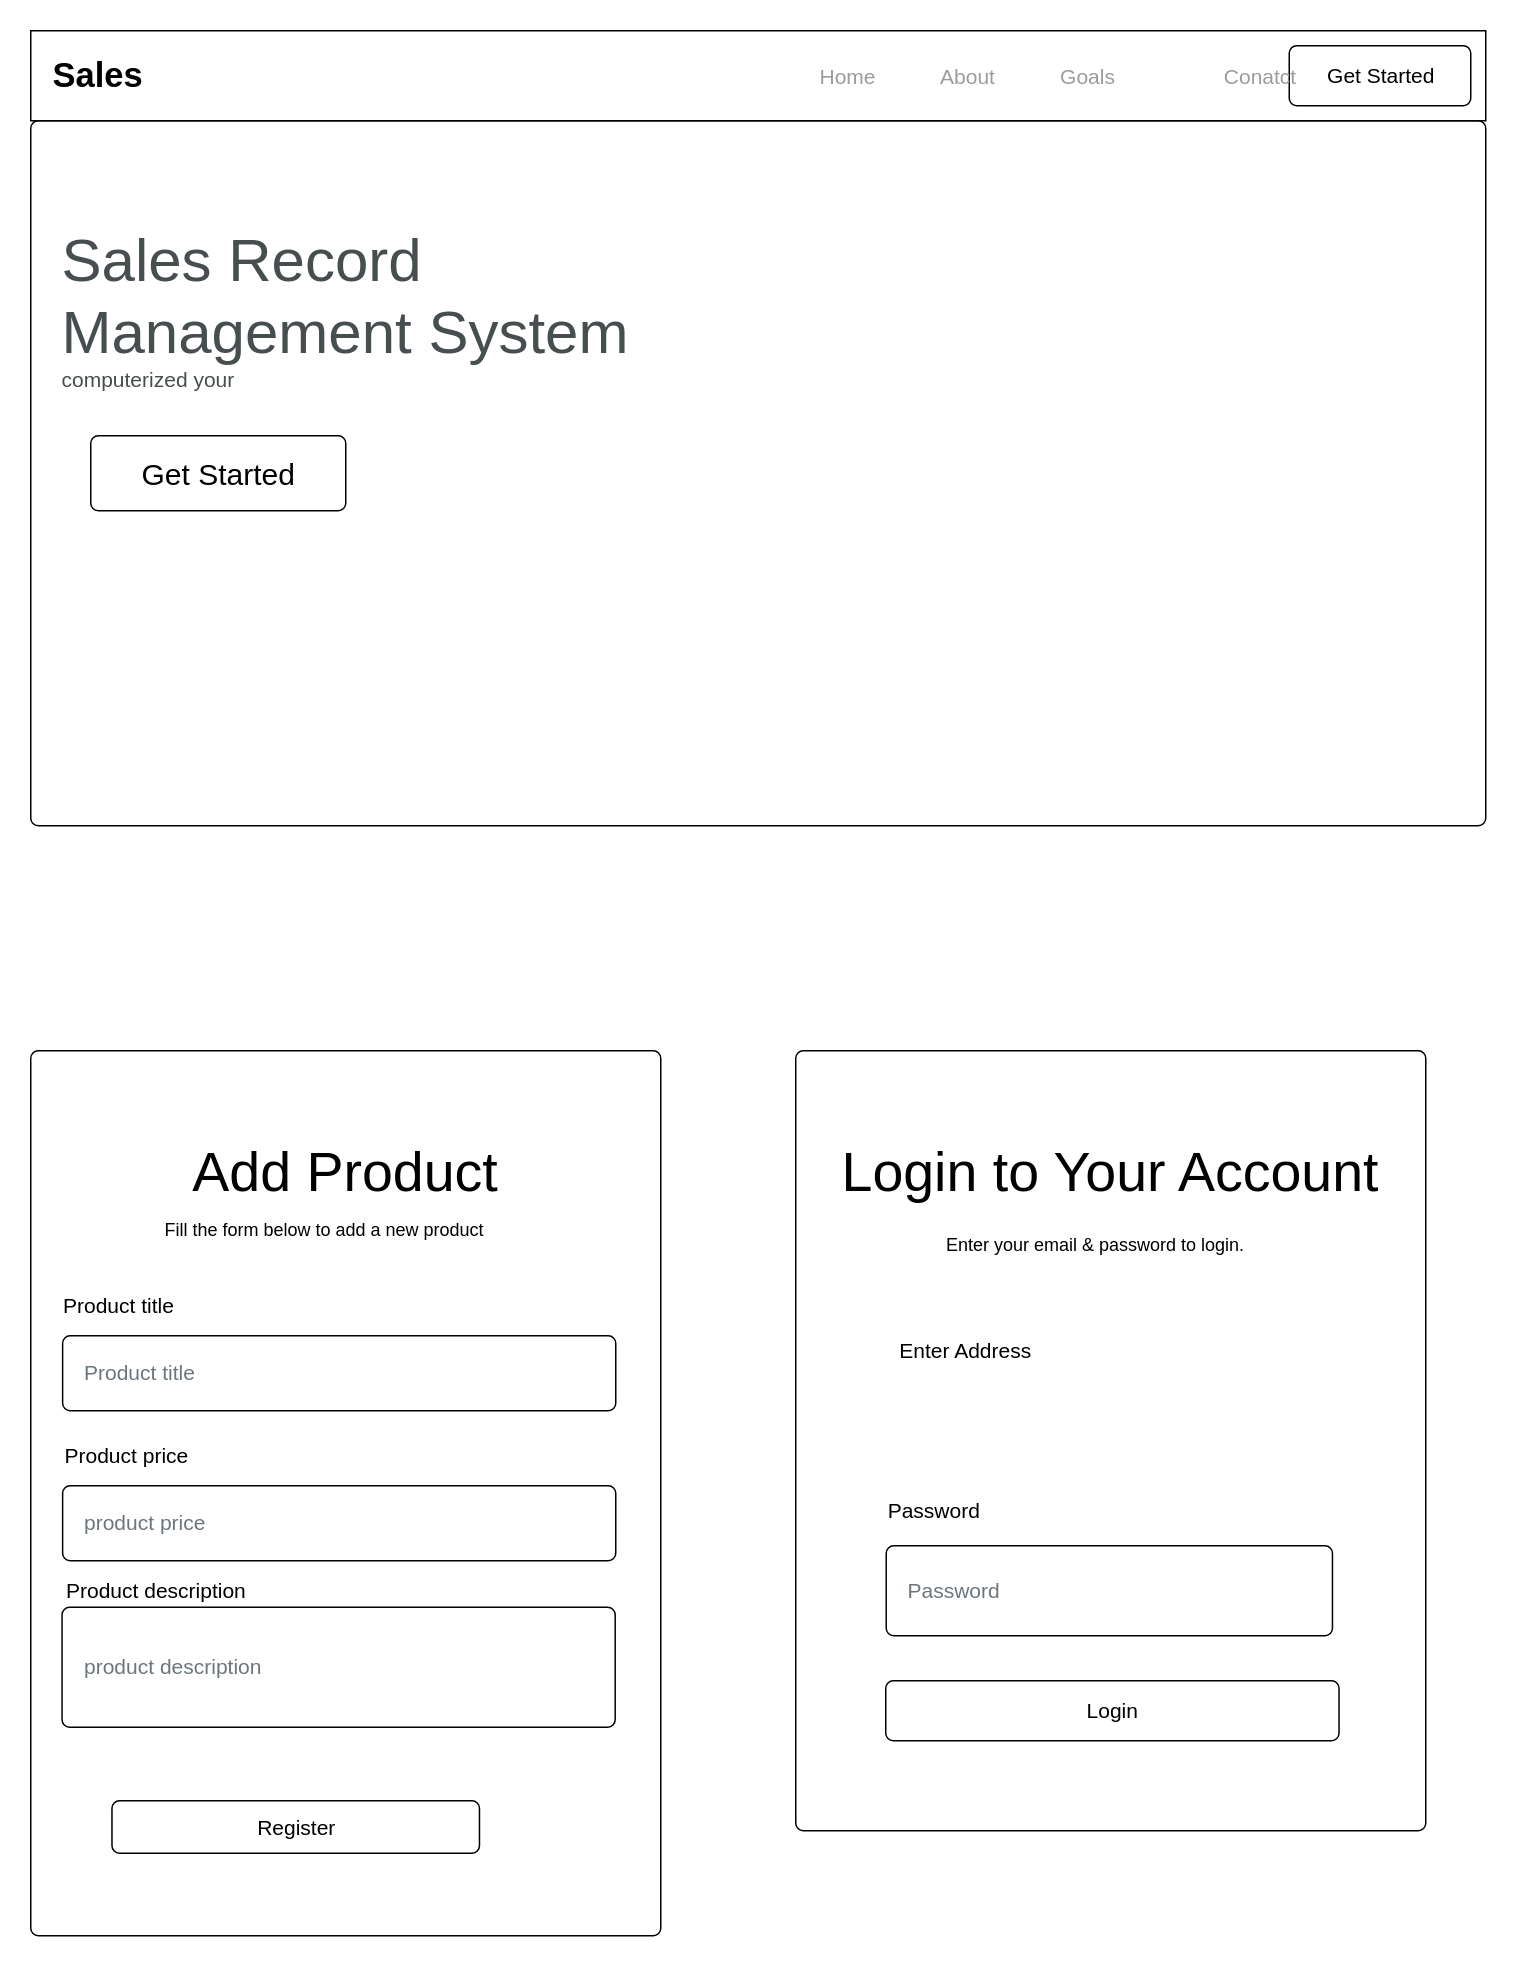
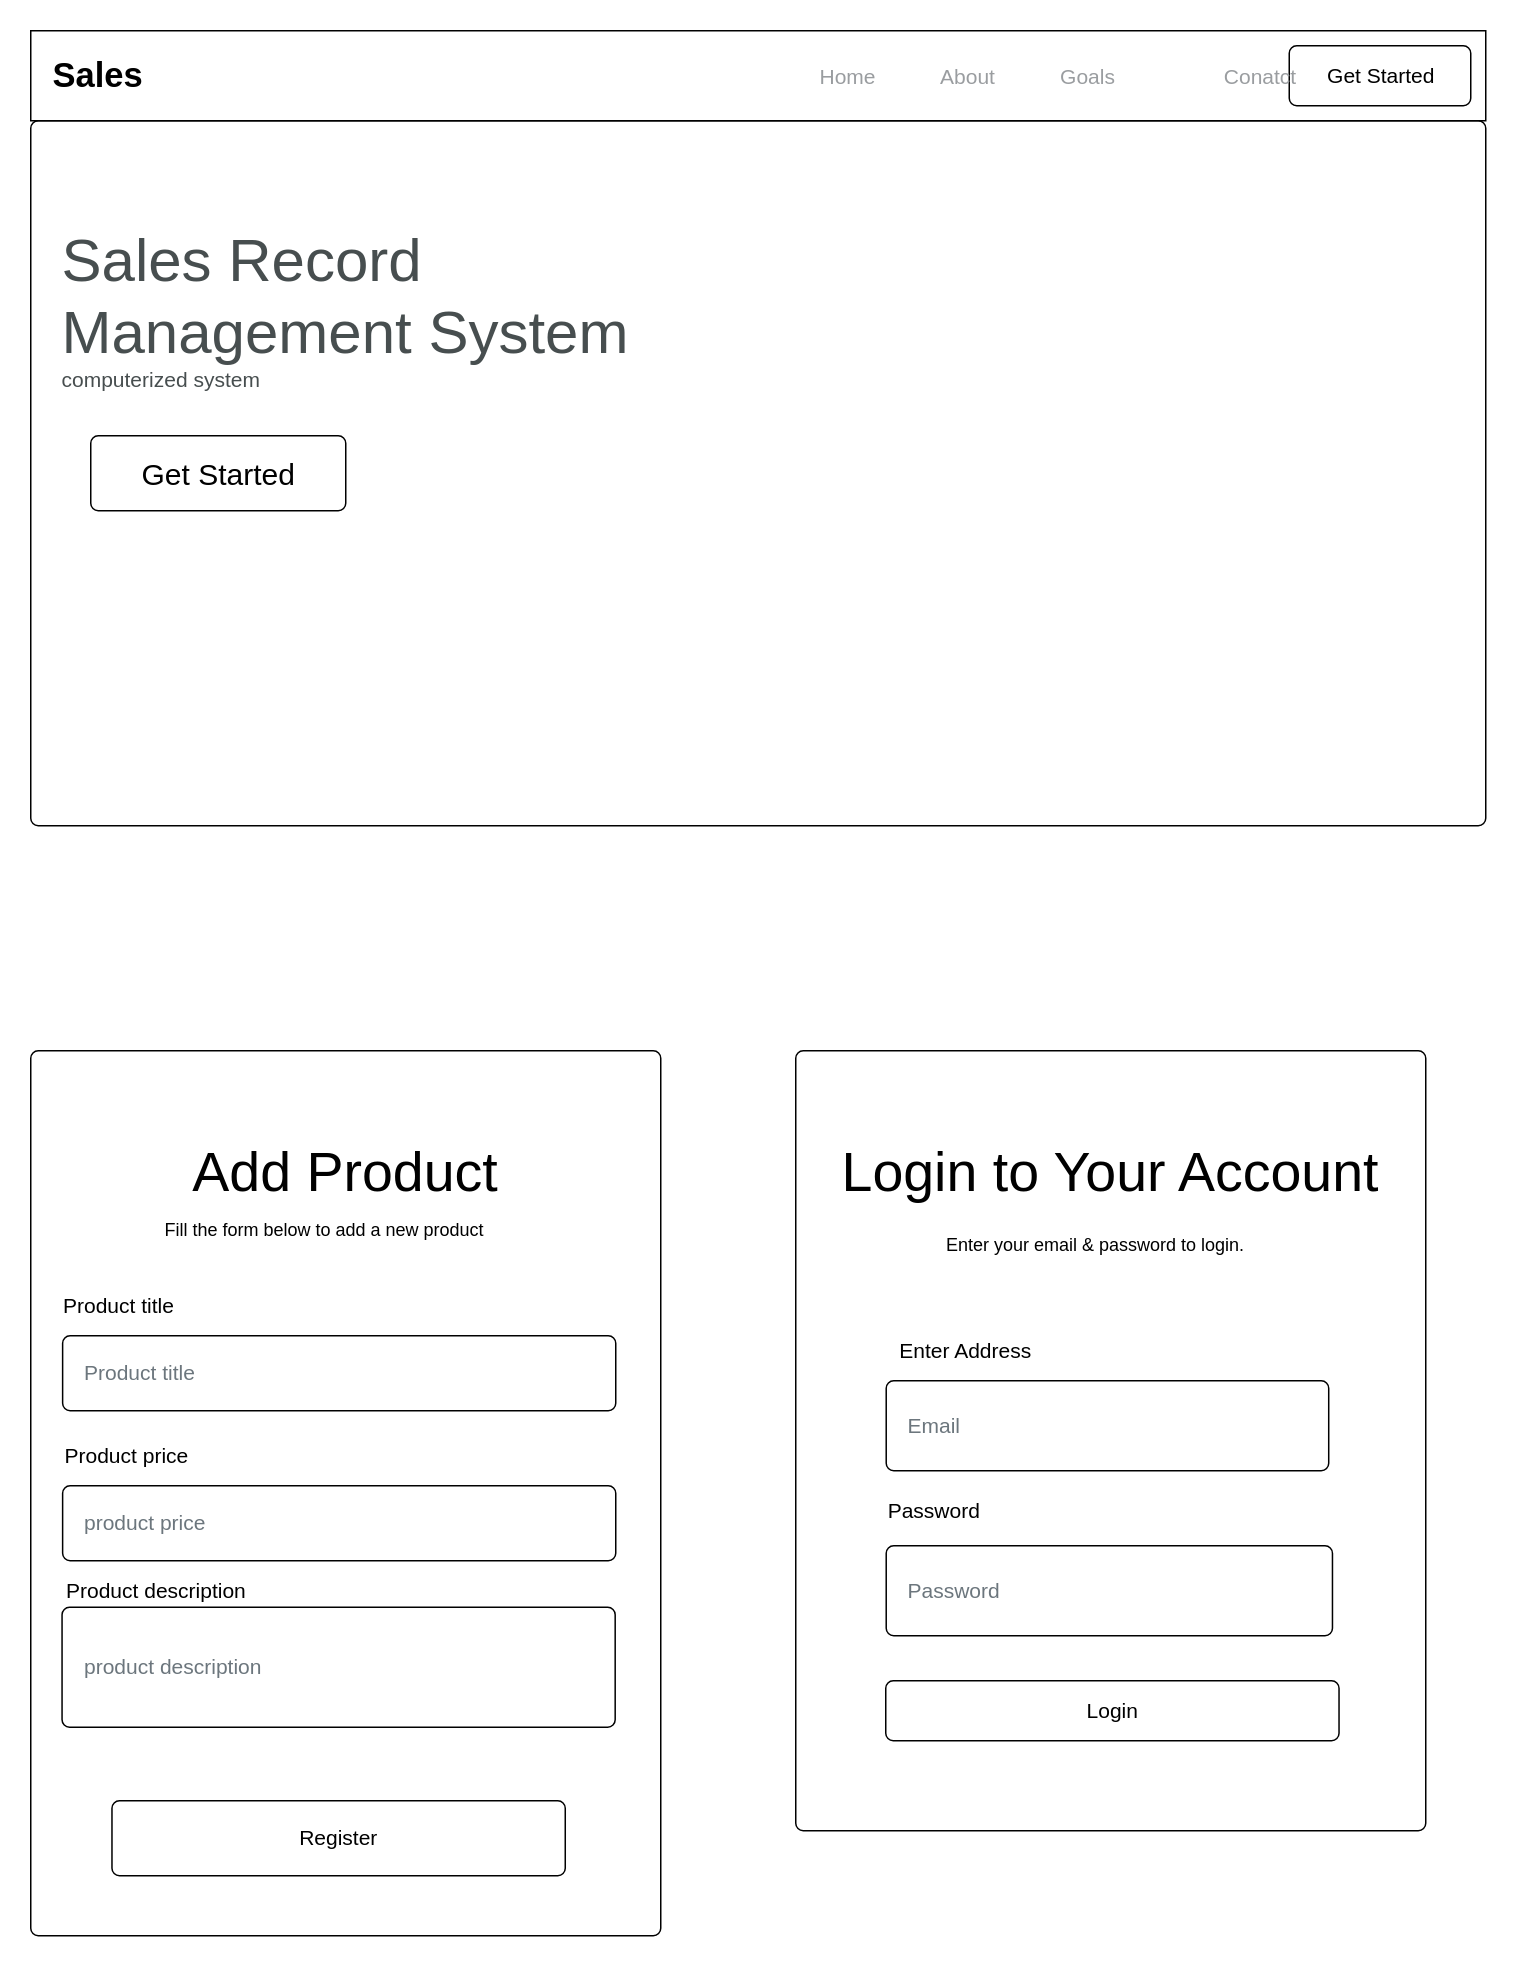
node "Sales Record Management System computerized your": label "Sales Record Management System computerized your" -> "Sales Record Management System computerized system"
node "Email": added
node "Register": size 368x53 -> 453x75
